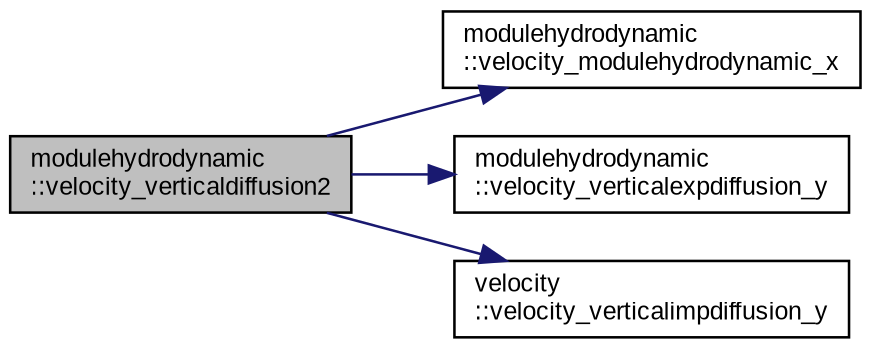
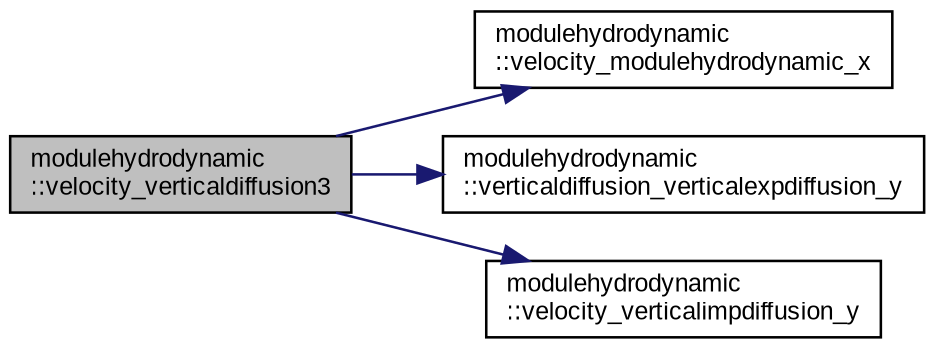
node "modulehydrodynamic ::velocity_verticaldiffusion2": label "modulehydrodynamic ::velocity_verticaldiffusion2" -> "modulehydrodynamic ::velocity_verticaldiffusion3"
node "modulehydrodynamic ::velocity_verticalexpdiffusion_y": label "modulehydrodynamic ::velocity_verticalexpdiffusion_y" -> "modulehydrodynamic ::verticaldiffusion_verticalexpdiffusion_y"
node "velocity ::velocity_verticalimpdiffusion_y": label "velocity ::velocity_verticalimpdiffusion_y" -> "modulehydrodynamic ::velocity_verticalimpdiffusion_y"
